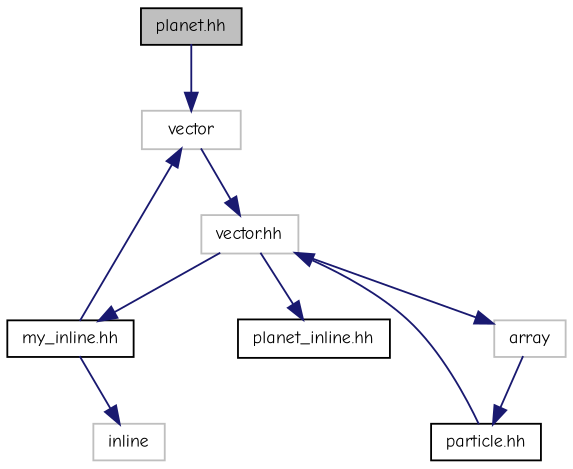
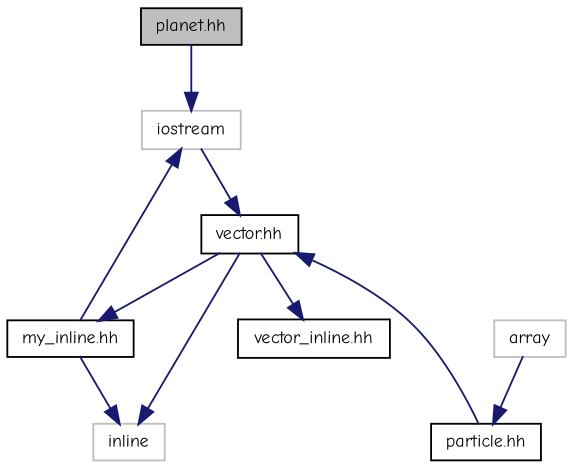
node "vector": label "vector" -> "iostream"
node "vector.hh": color grey75 -> black
edge "vector.hh" -> "array": now "vector.hh" -> "inline"
node "planet_inline.hh": label "planet_inline.hh" -> "vector_inline.hh"
